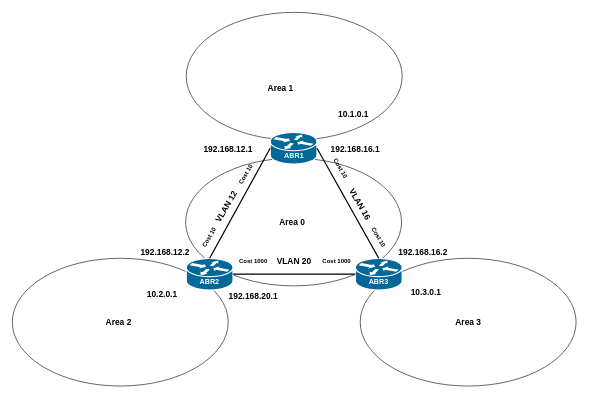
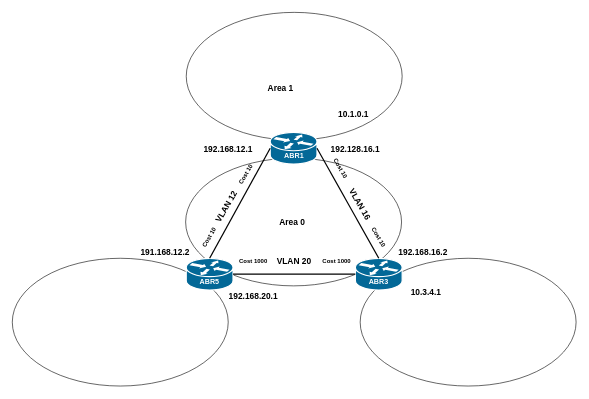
node "192.168.16.1": label "192.168.16.1" -> "192.128.16.1"
node "192.168.12.2": label "192.168.12.2" -> "191.168.12.2"
node "ABR2": label "ABR2" -> "ABR5"
node "10.3.0.1": label "10.3.0.1" -> "10.3.4.1"
node "10.2.0.1": removed
node "Area 3": removed
node "Area 2": removed
